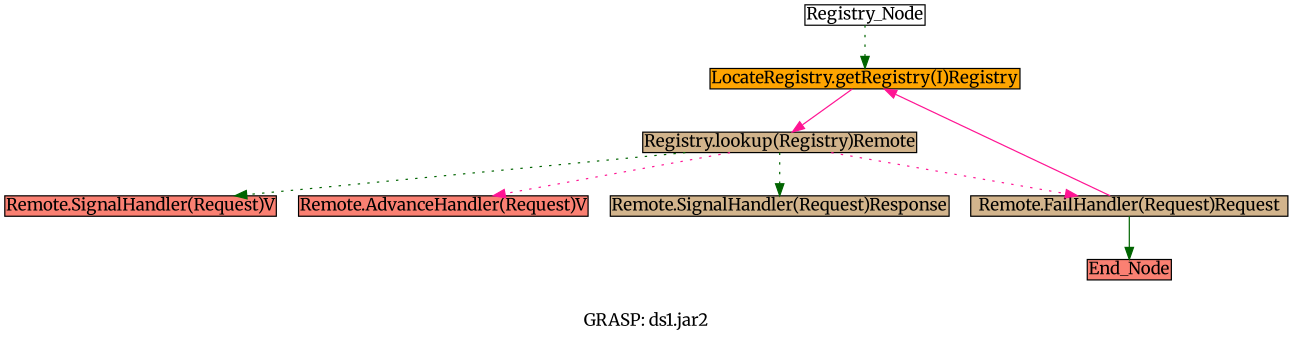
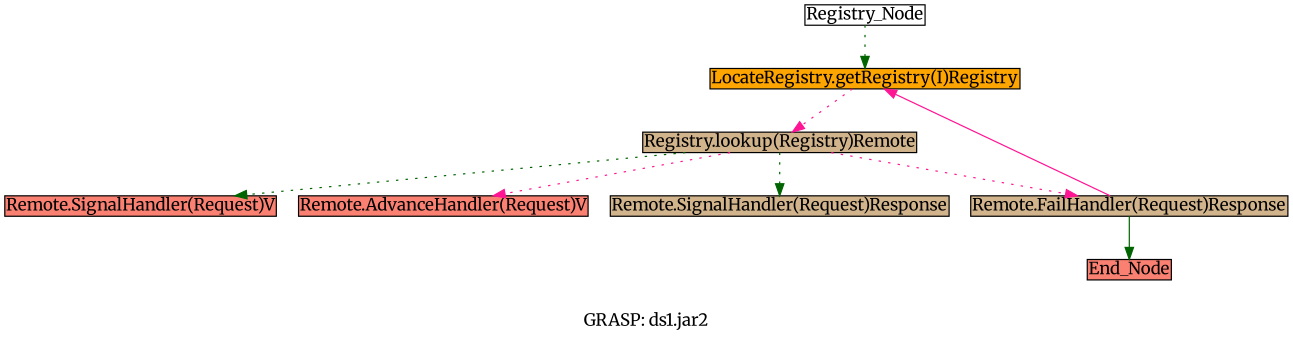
edge "LocateRegistry.getRegistry(I)Registry" -> "Registry.lookup(Registry)Remote": style solid -> dotted
node "Remote.FailHandler(Request)Request": label "Remote.FailHandler(Request)Request" -> "Remote.FailHandler(Request)Response"
